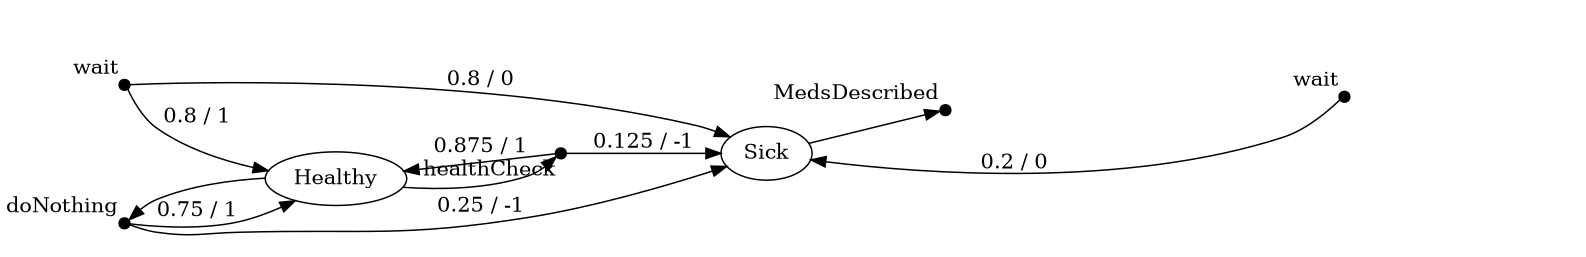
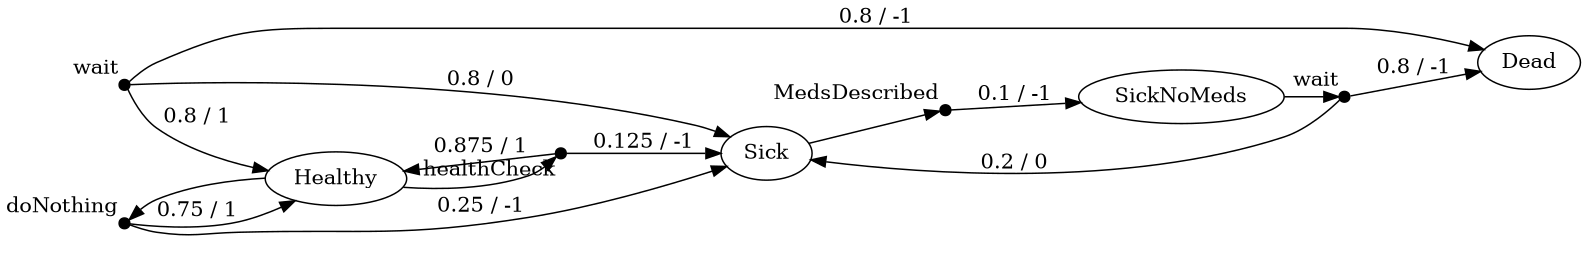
node "Dead": added
node "SickNoMeds": added
